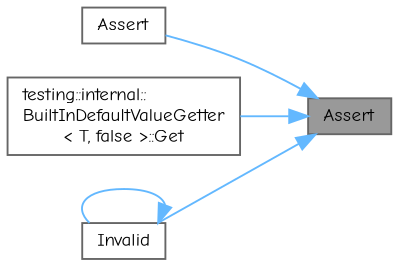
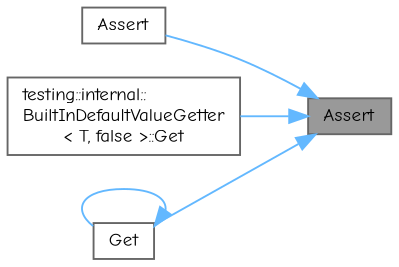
node "Invalid": label "Invalid" -> "Get"
